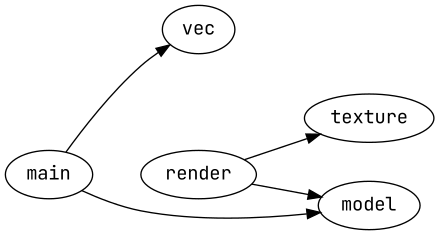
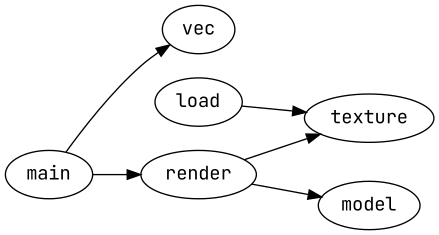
node "load": added
edge "main" -> "model": now "main" -> "render"
